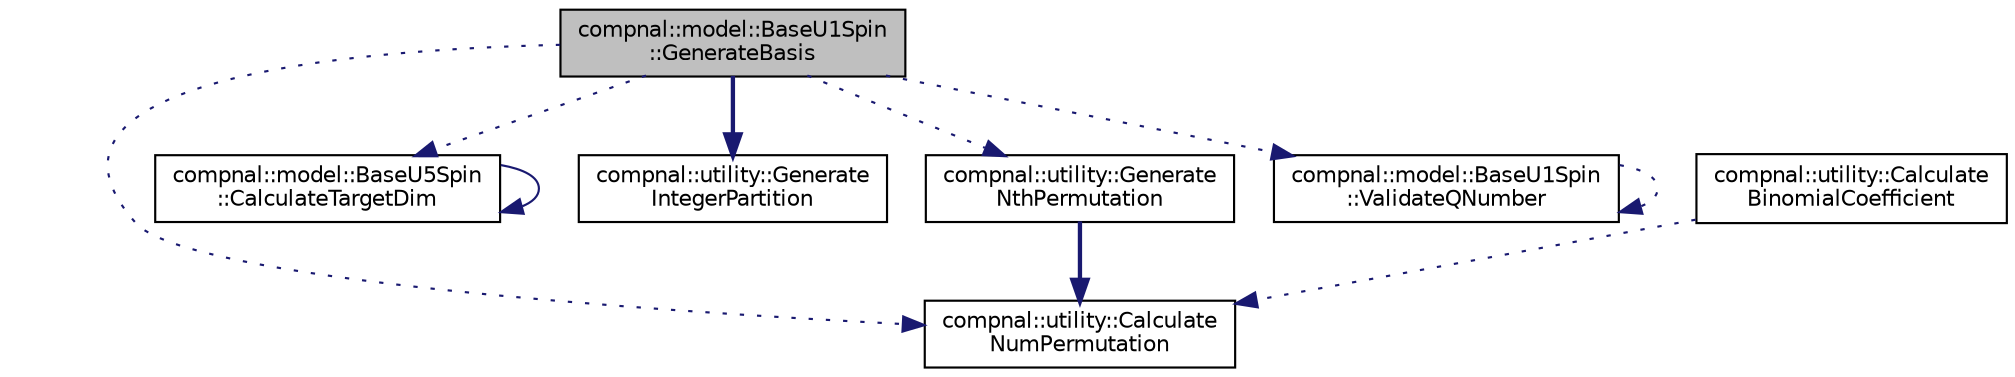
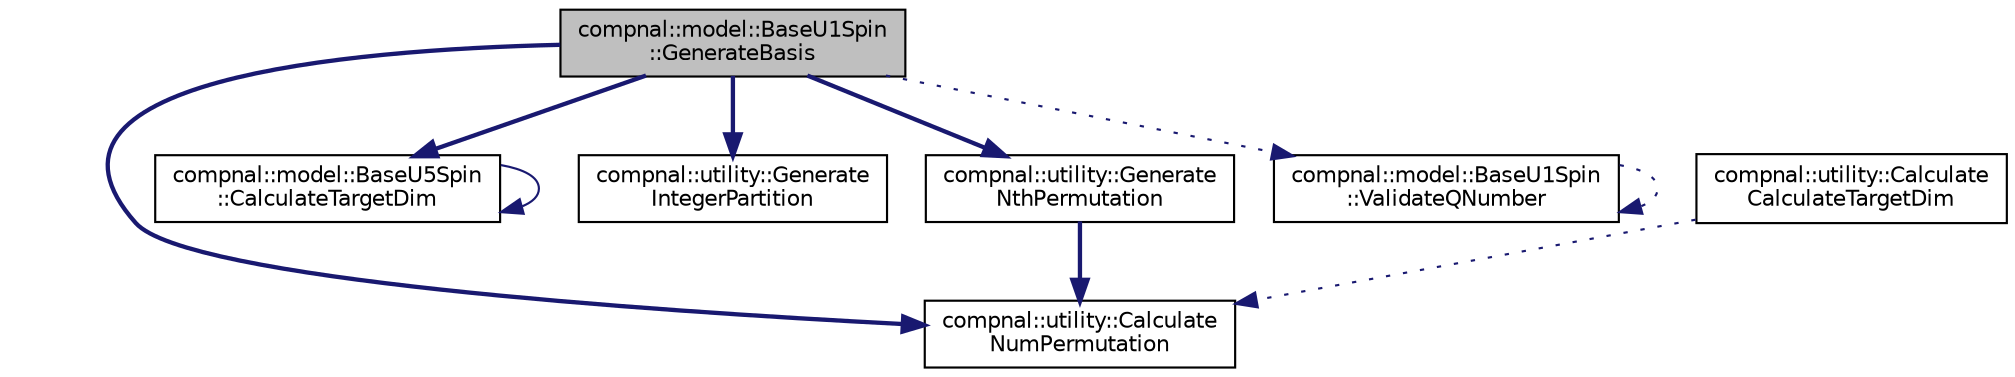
edge "compnal::model::BaseU1Spin ::GenerateBasis" -> "compnal::model::BaseU5Spin ::CalculateTargetDim": style dotted -> bold
edge "compnal::model::BaseU1Spin ::GenerateBasis" -> "compnal::utility::Generate NthPermutation": style dotted -> bold
node "compnal::utility::Calculate BinomialCoefficient": label "compnal::utility::Calculate BinomialCoefficient" -> "compnal::utility::Calculate CalculateTargetDim"
edge "compnal::model::BaseU1Spin ::GenerateBasis" -> "compnal::utility::Calculate NumPermutation": style dotted -> bold
